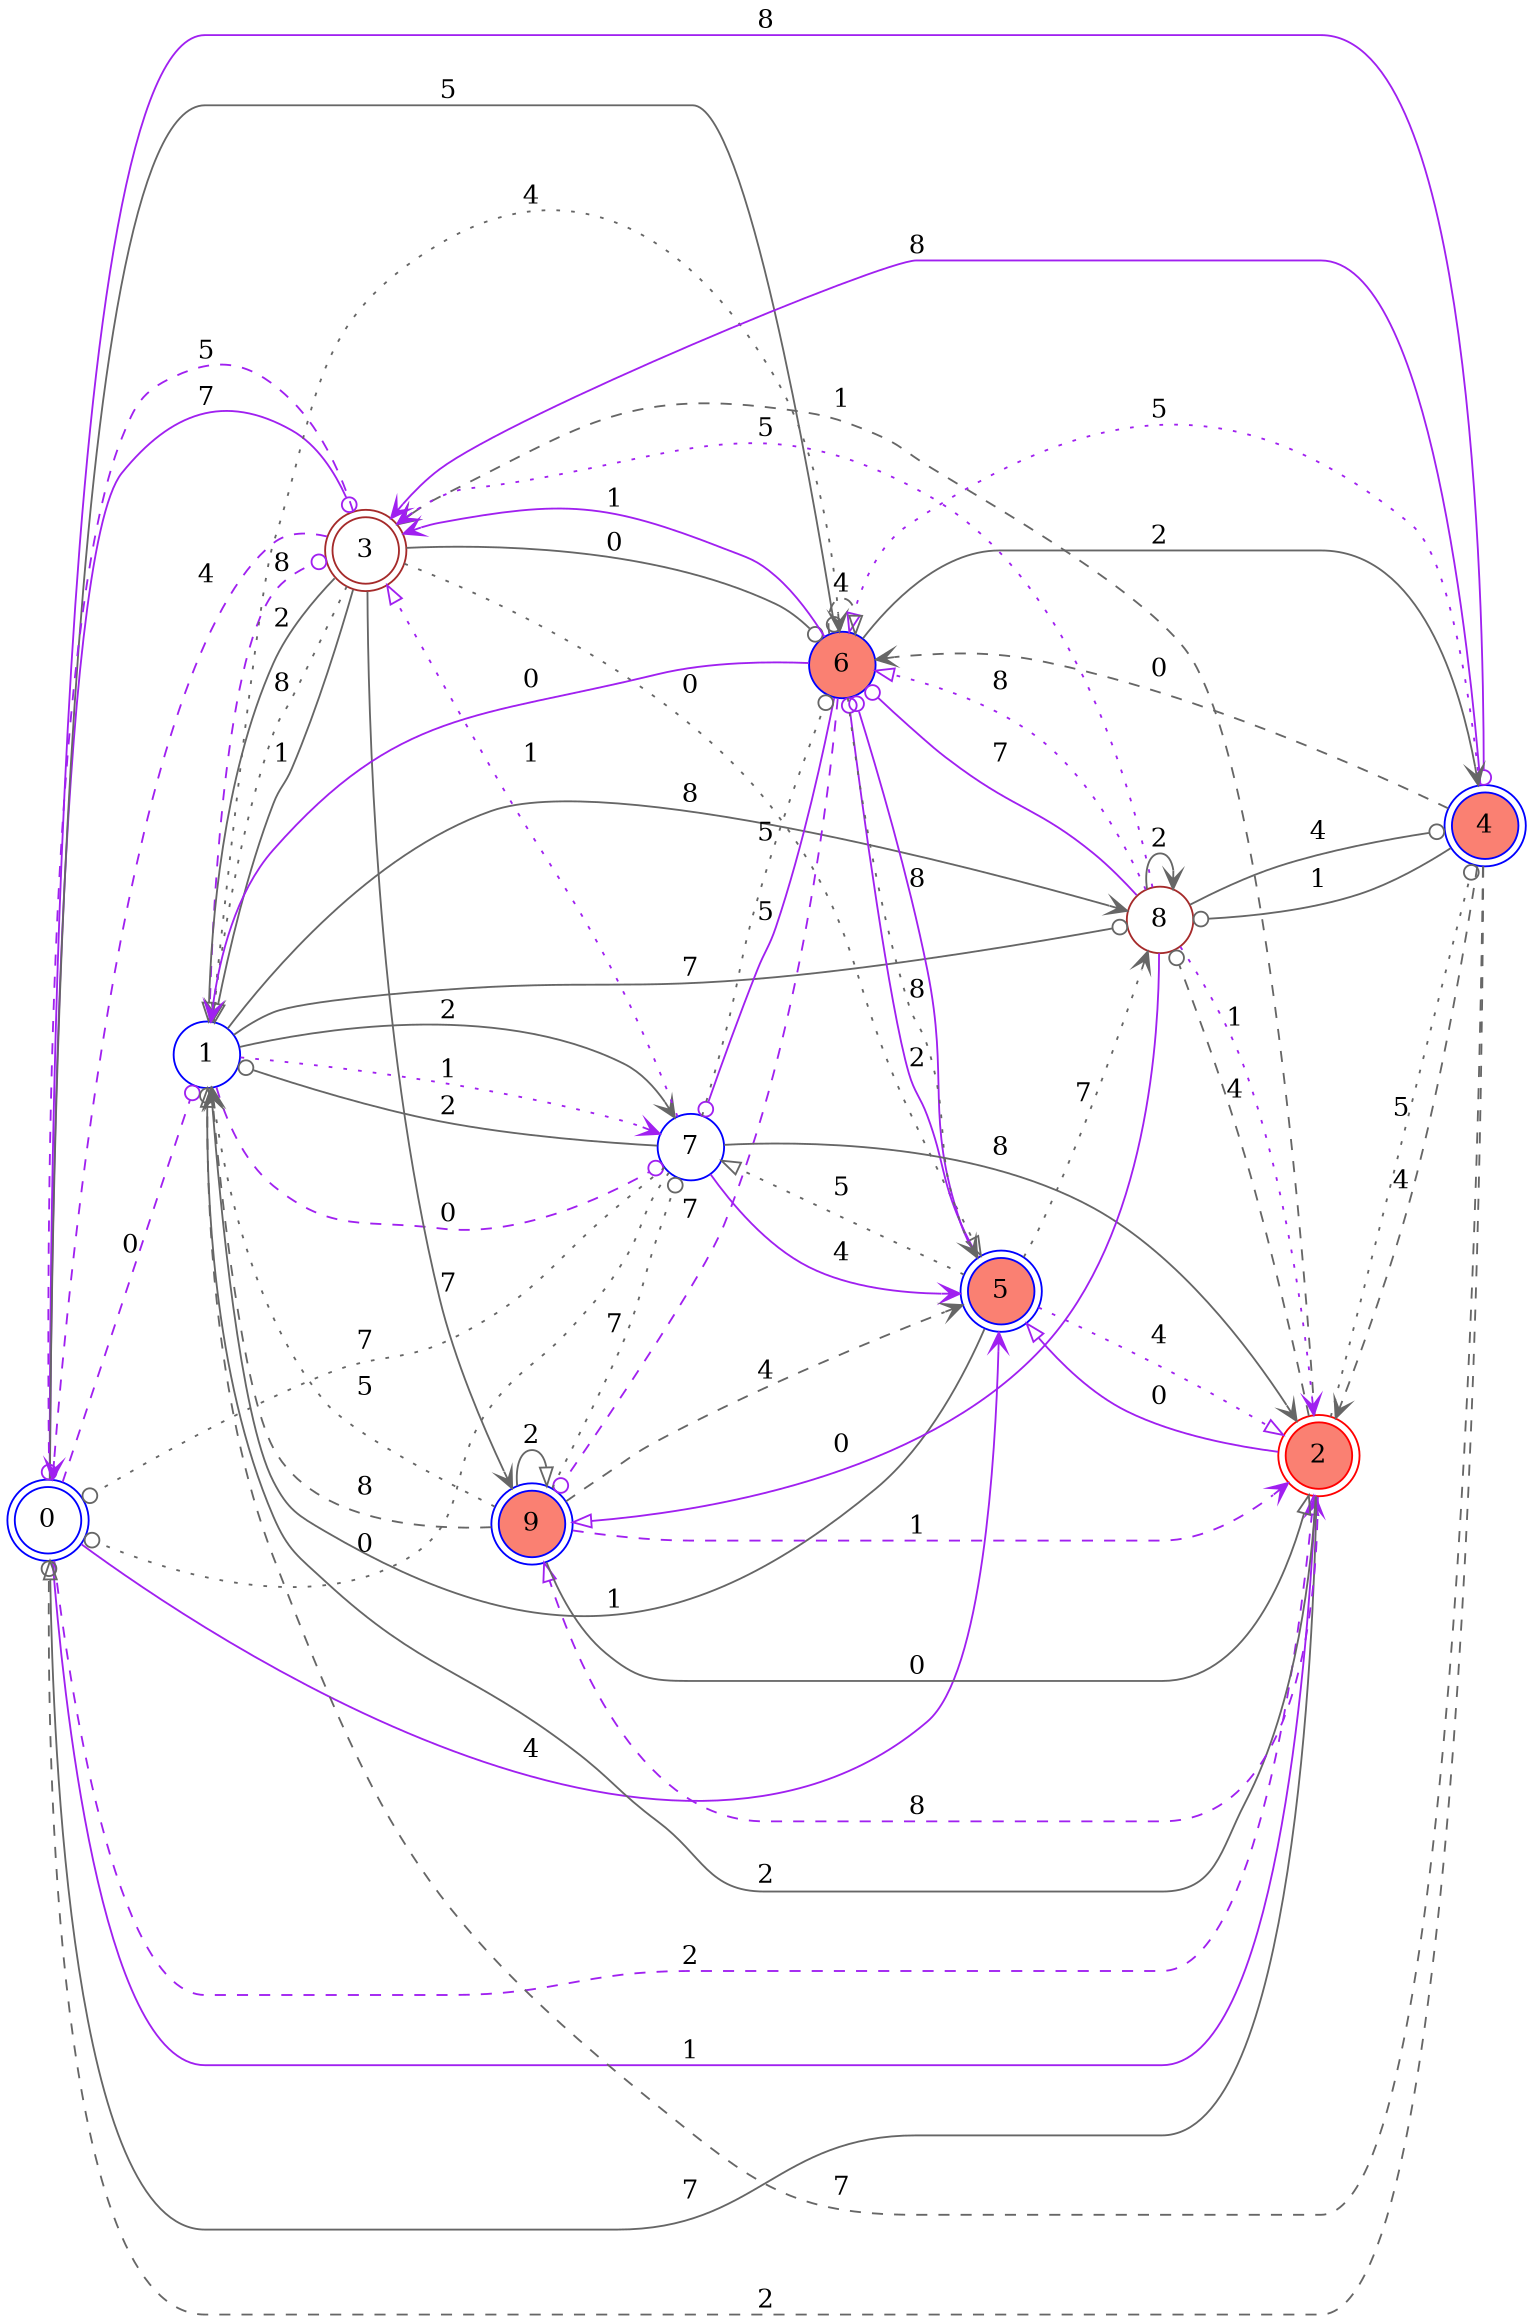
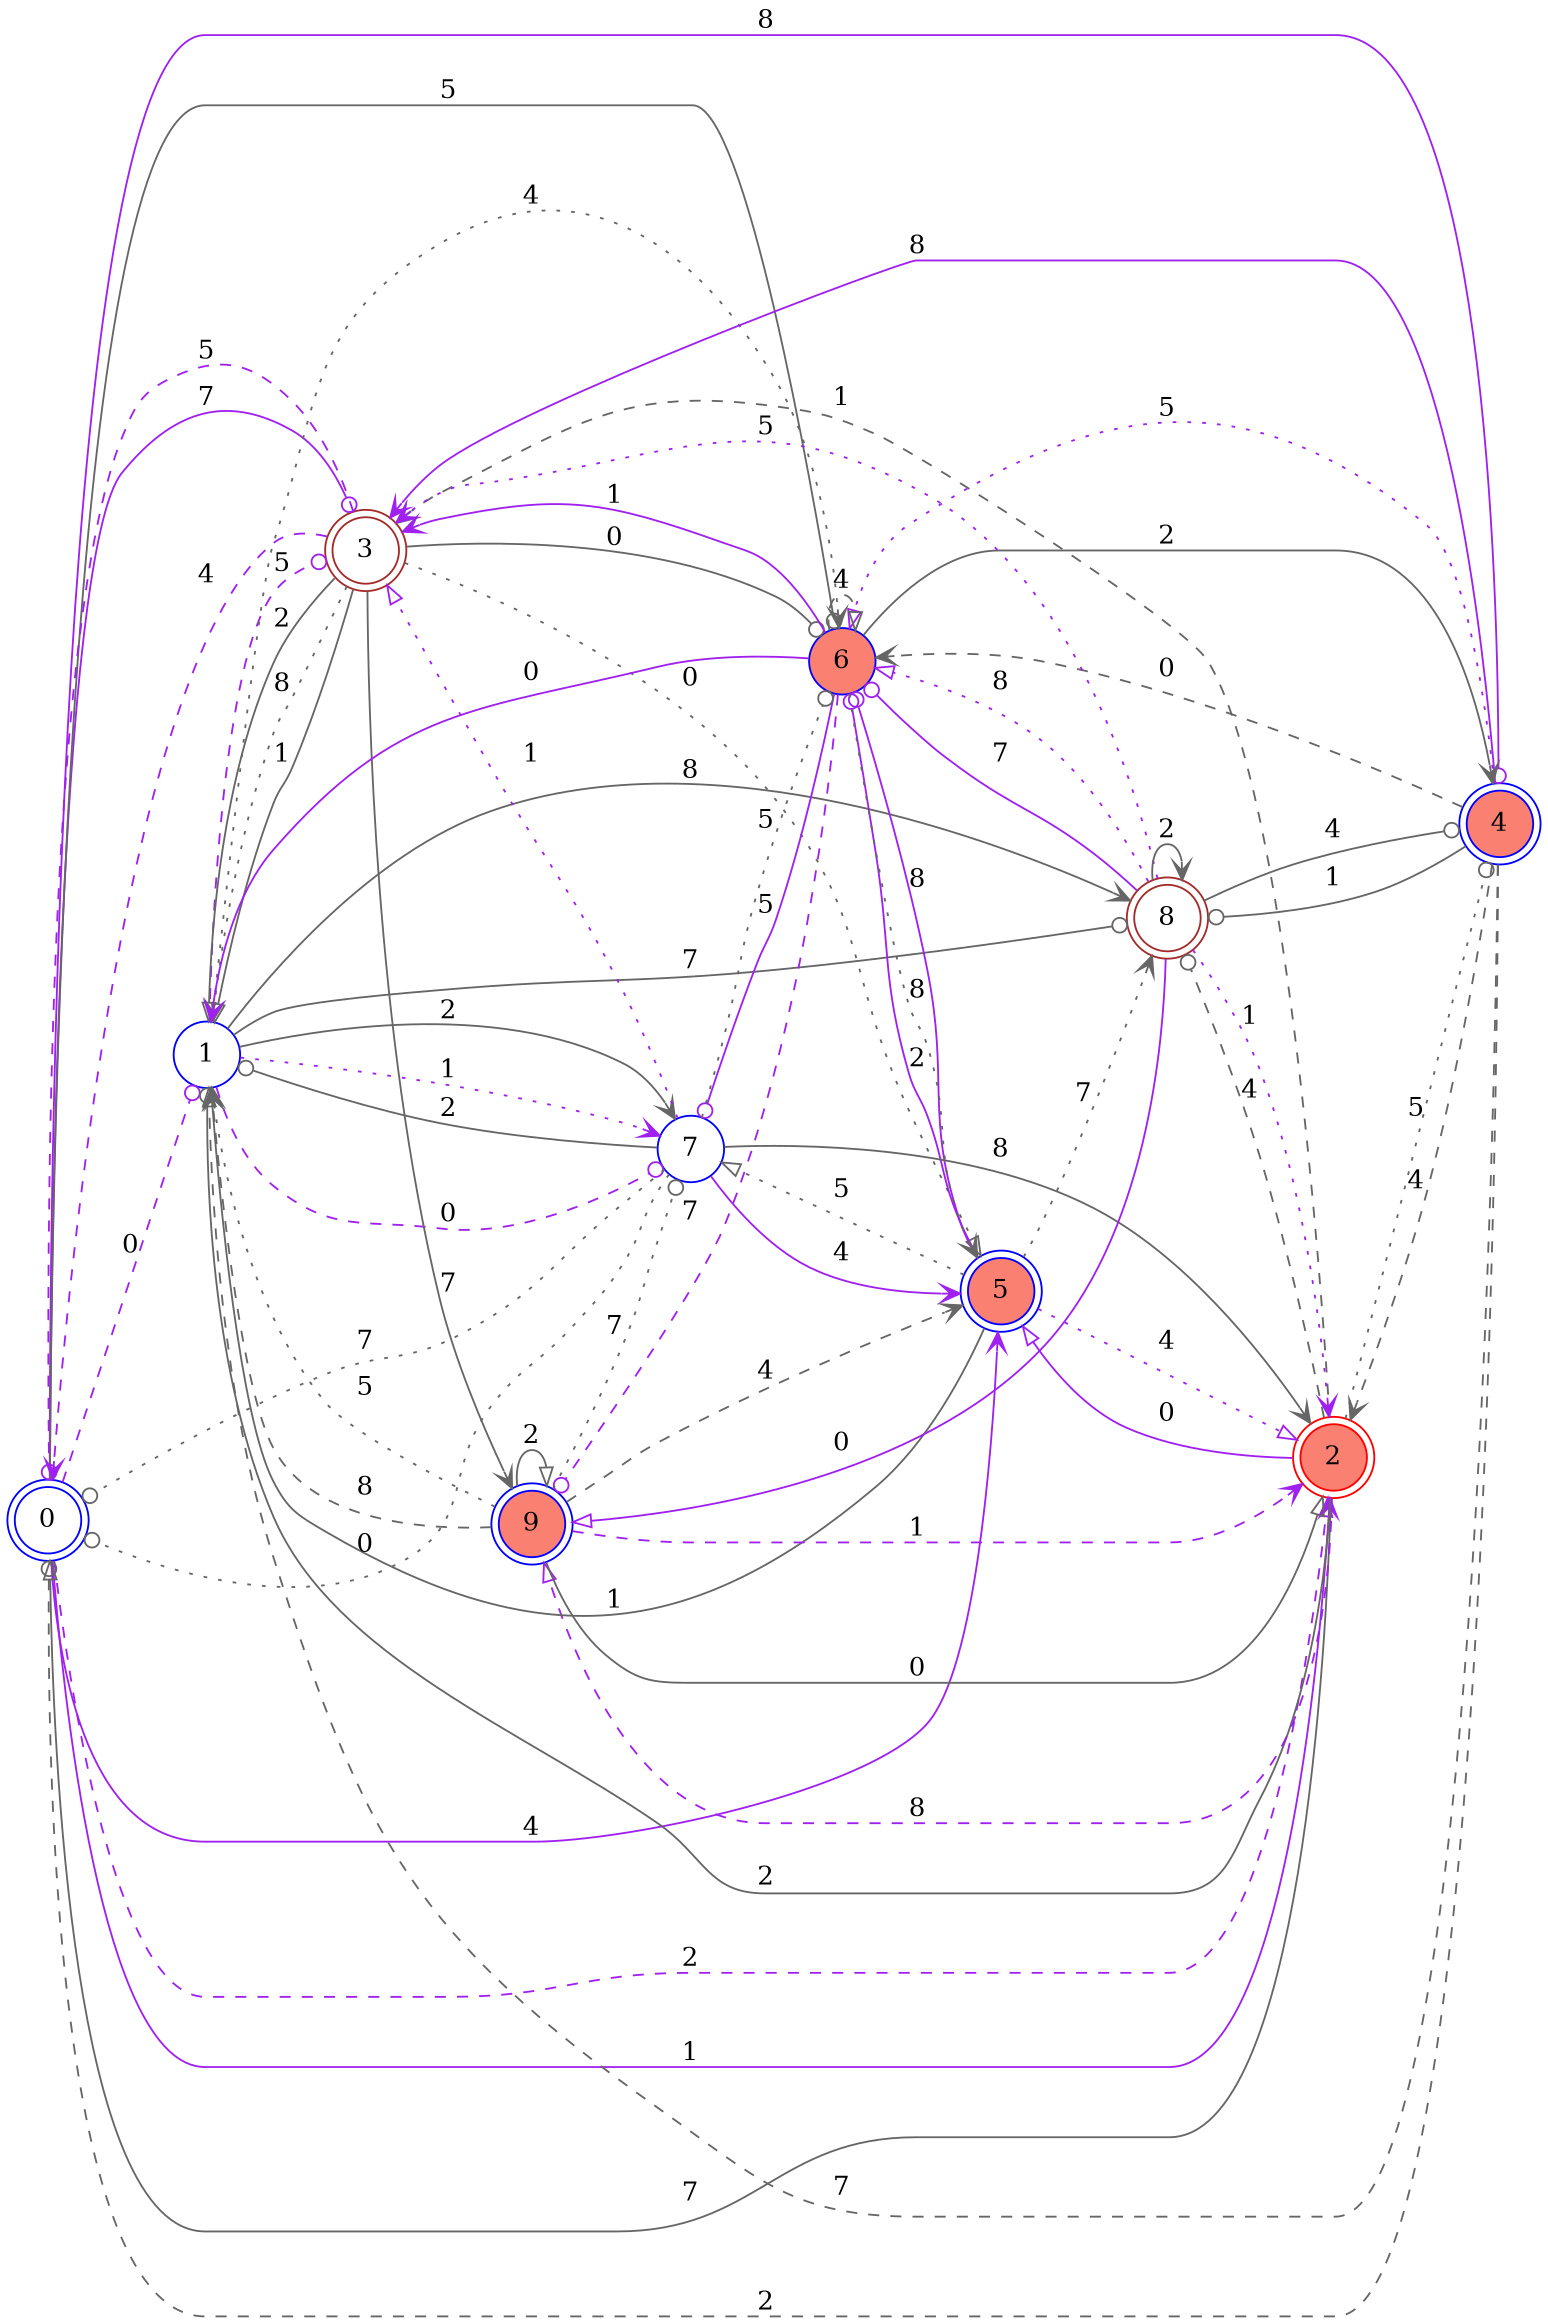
edge "1" -> "3": label "8" -> "5"
node "8": shape circle -> doublecircle
